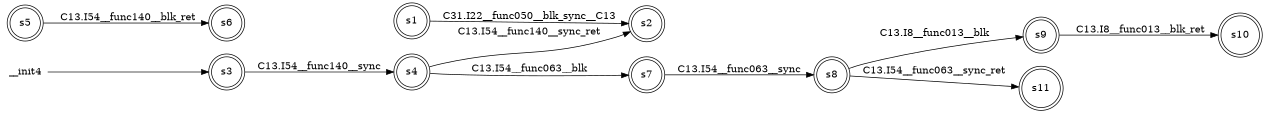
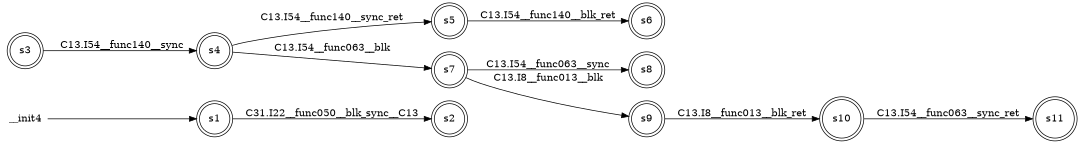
edge "s8" -> "s9": now "s7" -> "s9"
edge "s4" -> "s2": now "s4" -> "s5"
edge "__init4" -> "s3": now "__init4" -> "s1"
edge "s8" -> "s11": now "s10" -> "s11"
